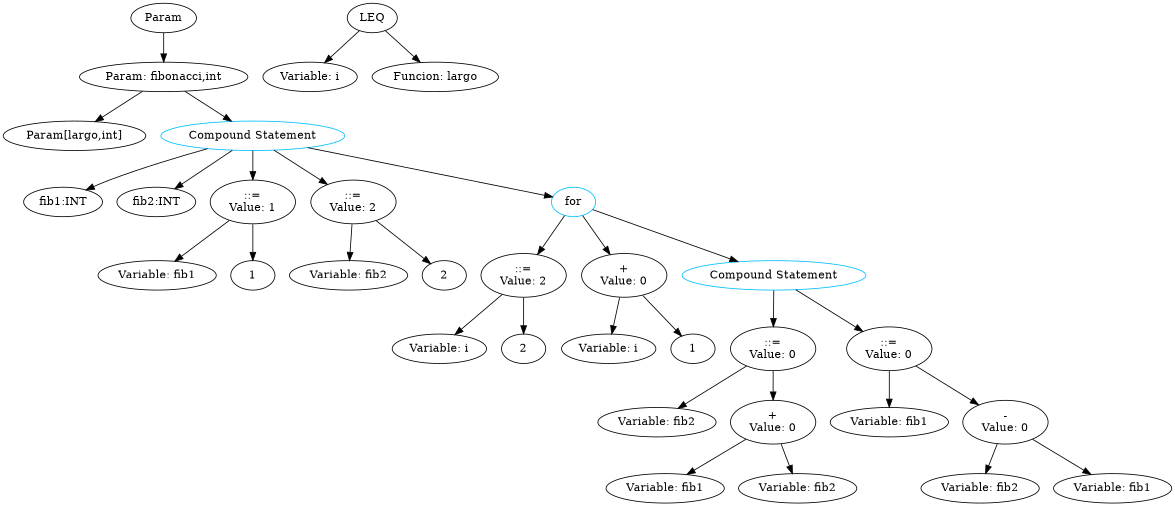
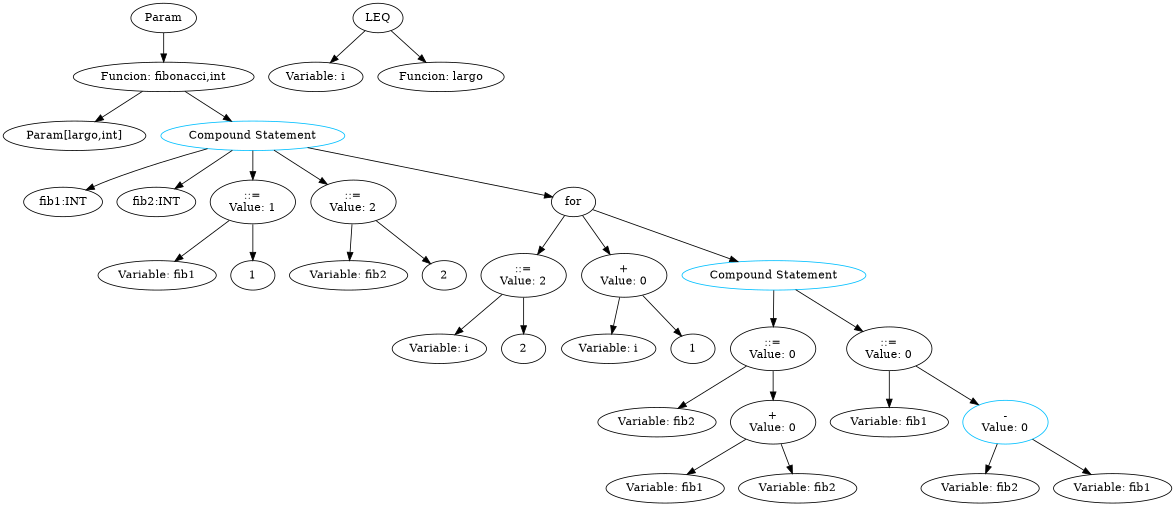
node "Param: fibonacci,int": label "Param: fibonacci,int" -> "Funcion: fibonacci,int"
node "for": color deepskyblue -> black
node "- Value: 0": color black -> deepskyblue
